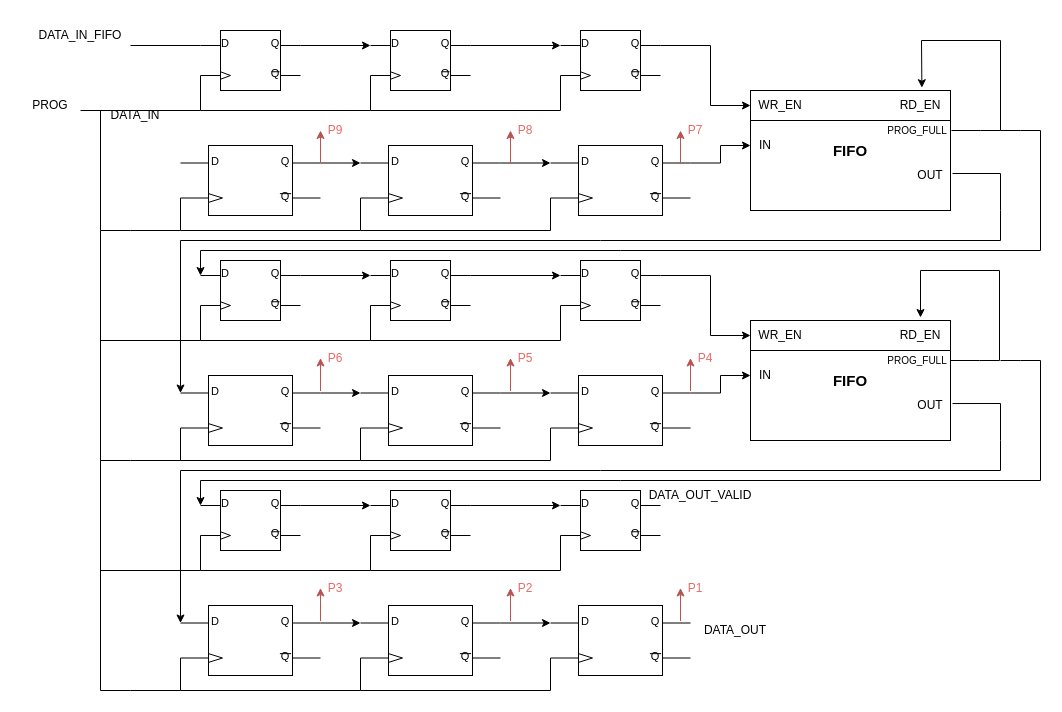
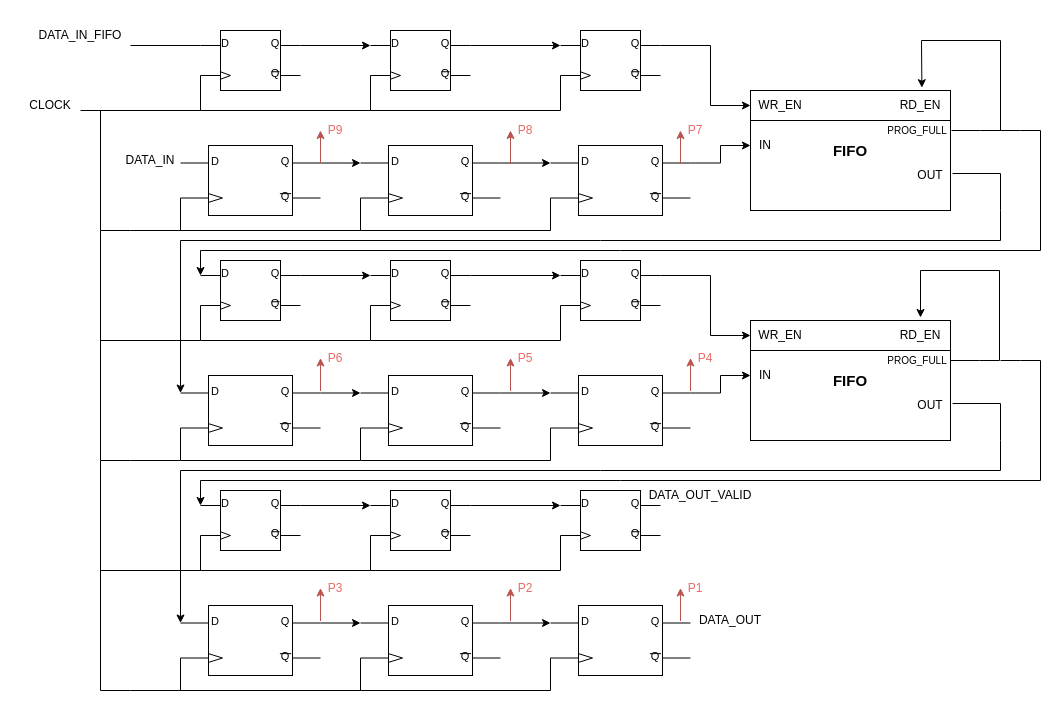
node "PROG": label "PROG" -> "CLOCK"
node "DATA_IN": moved (136, 116) -> (151, 161)
node "DATA_OUT": moved (736, 631) -> (731, 621)
